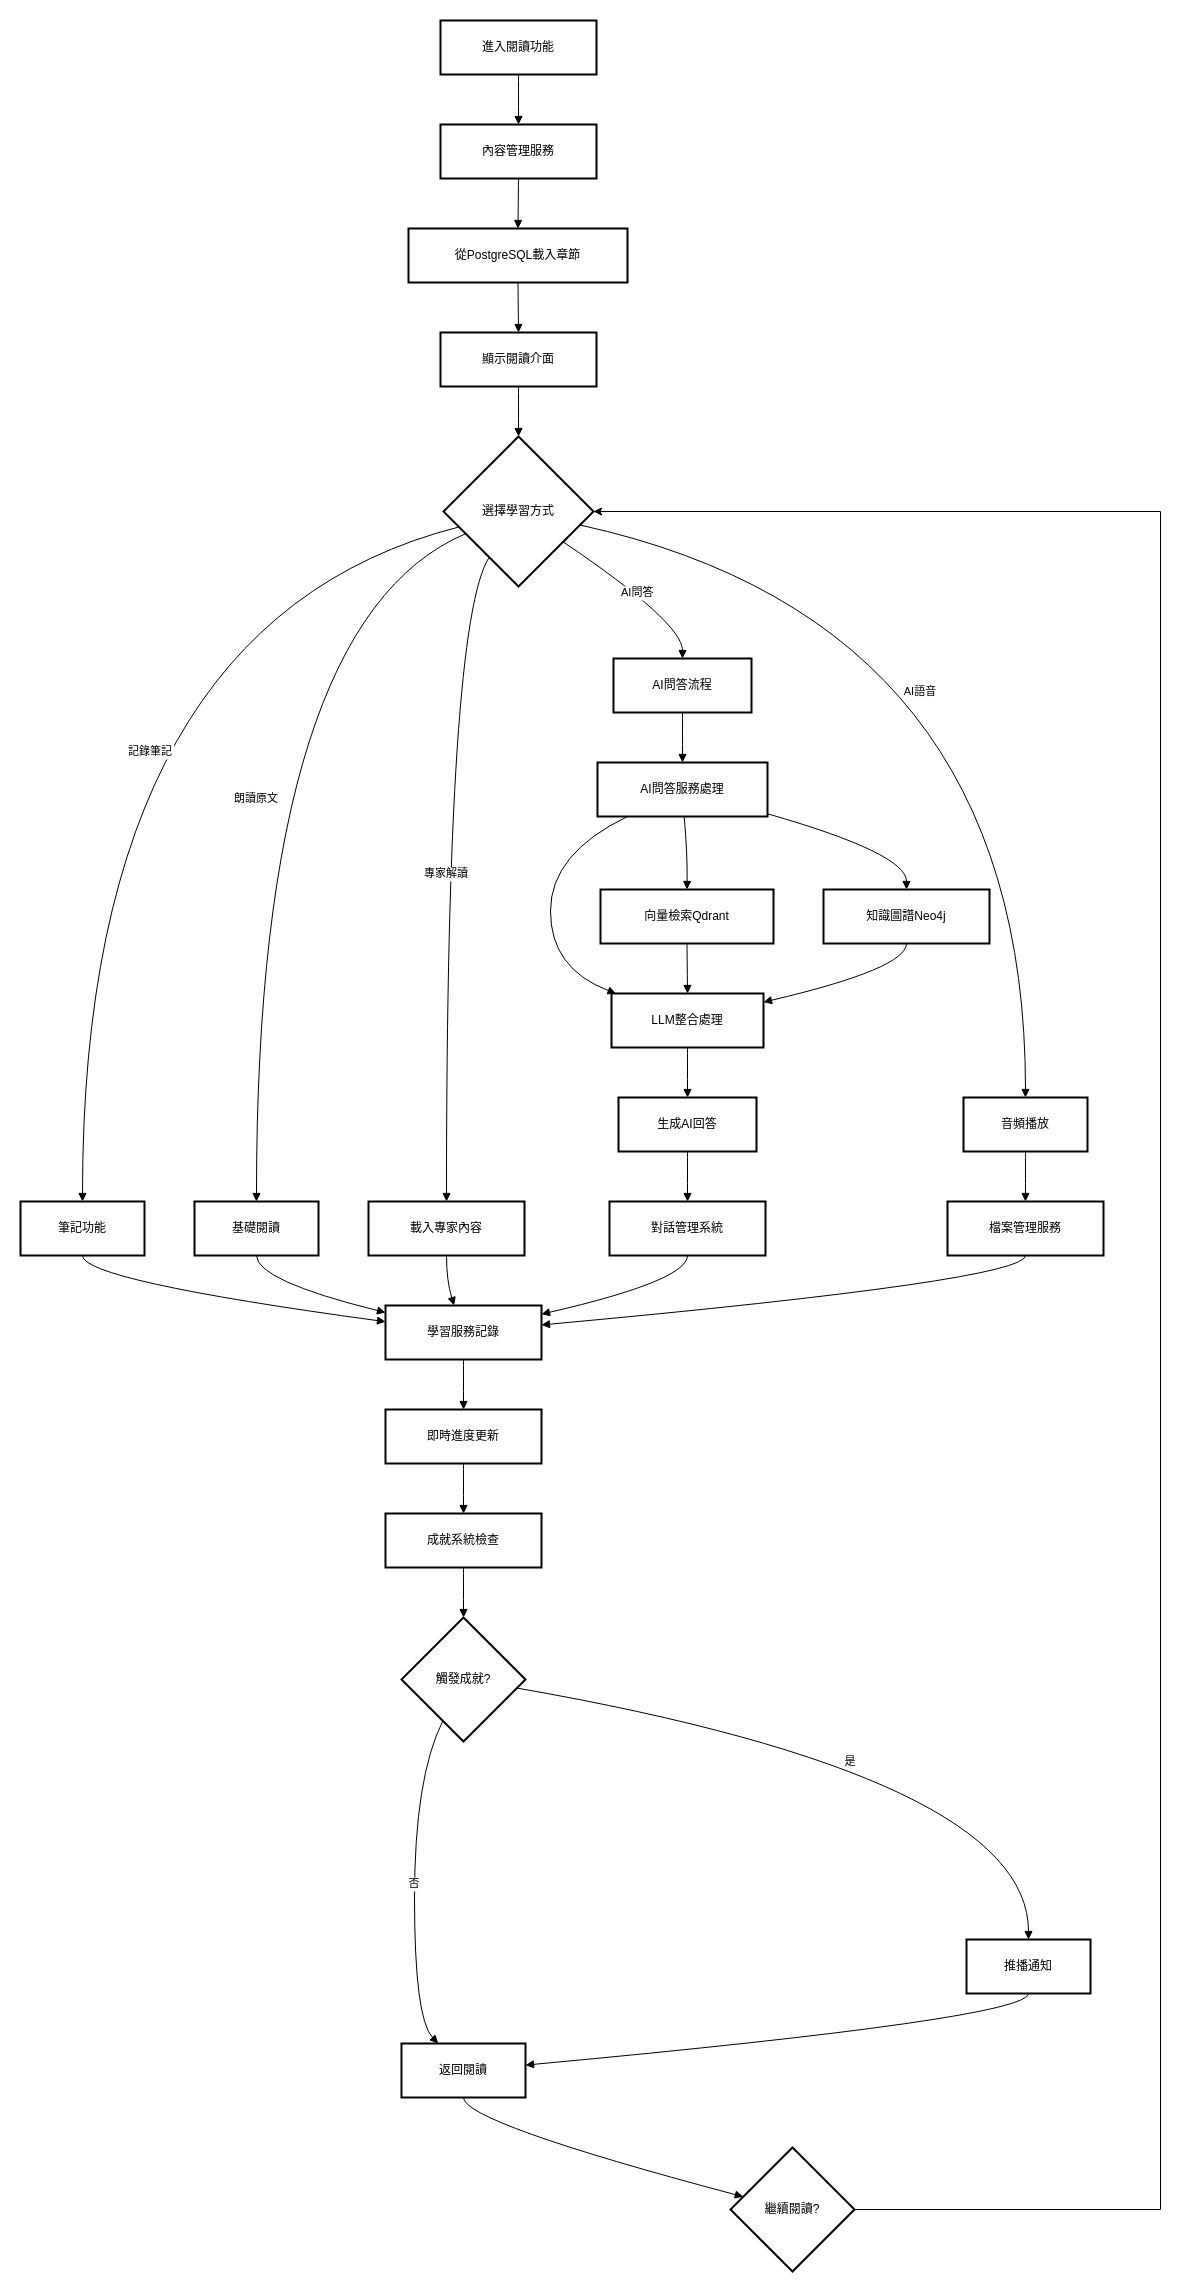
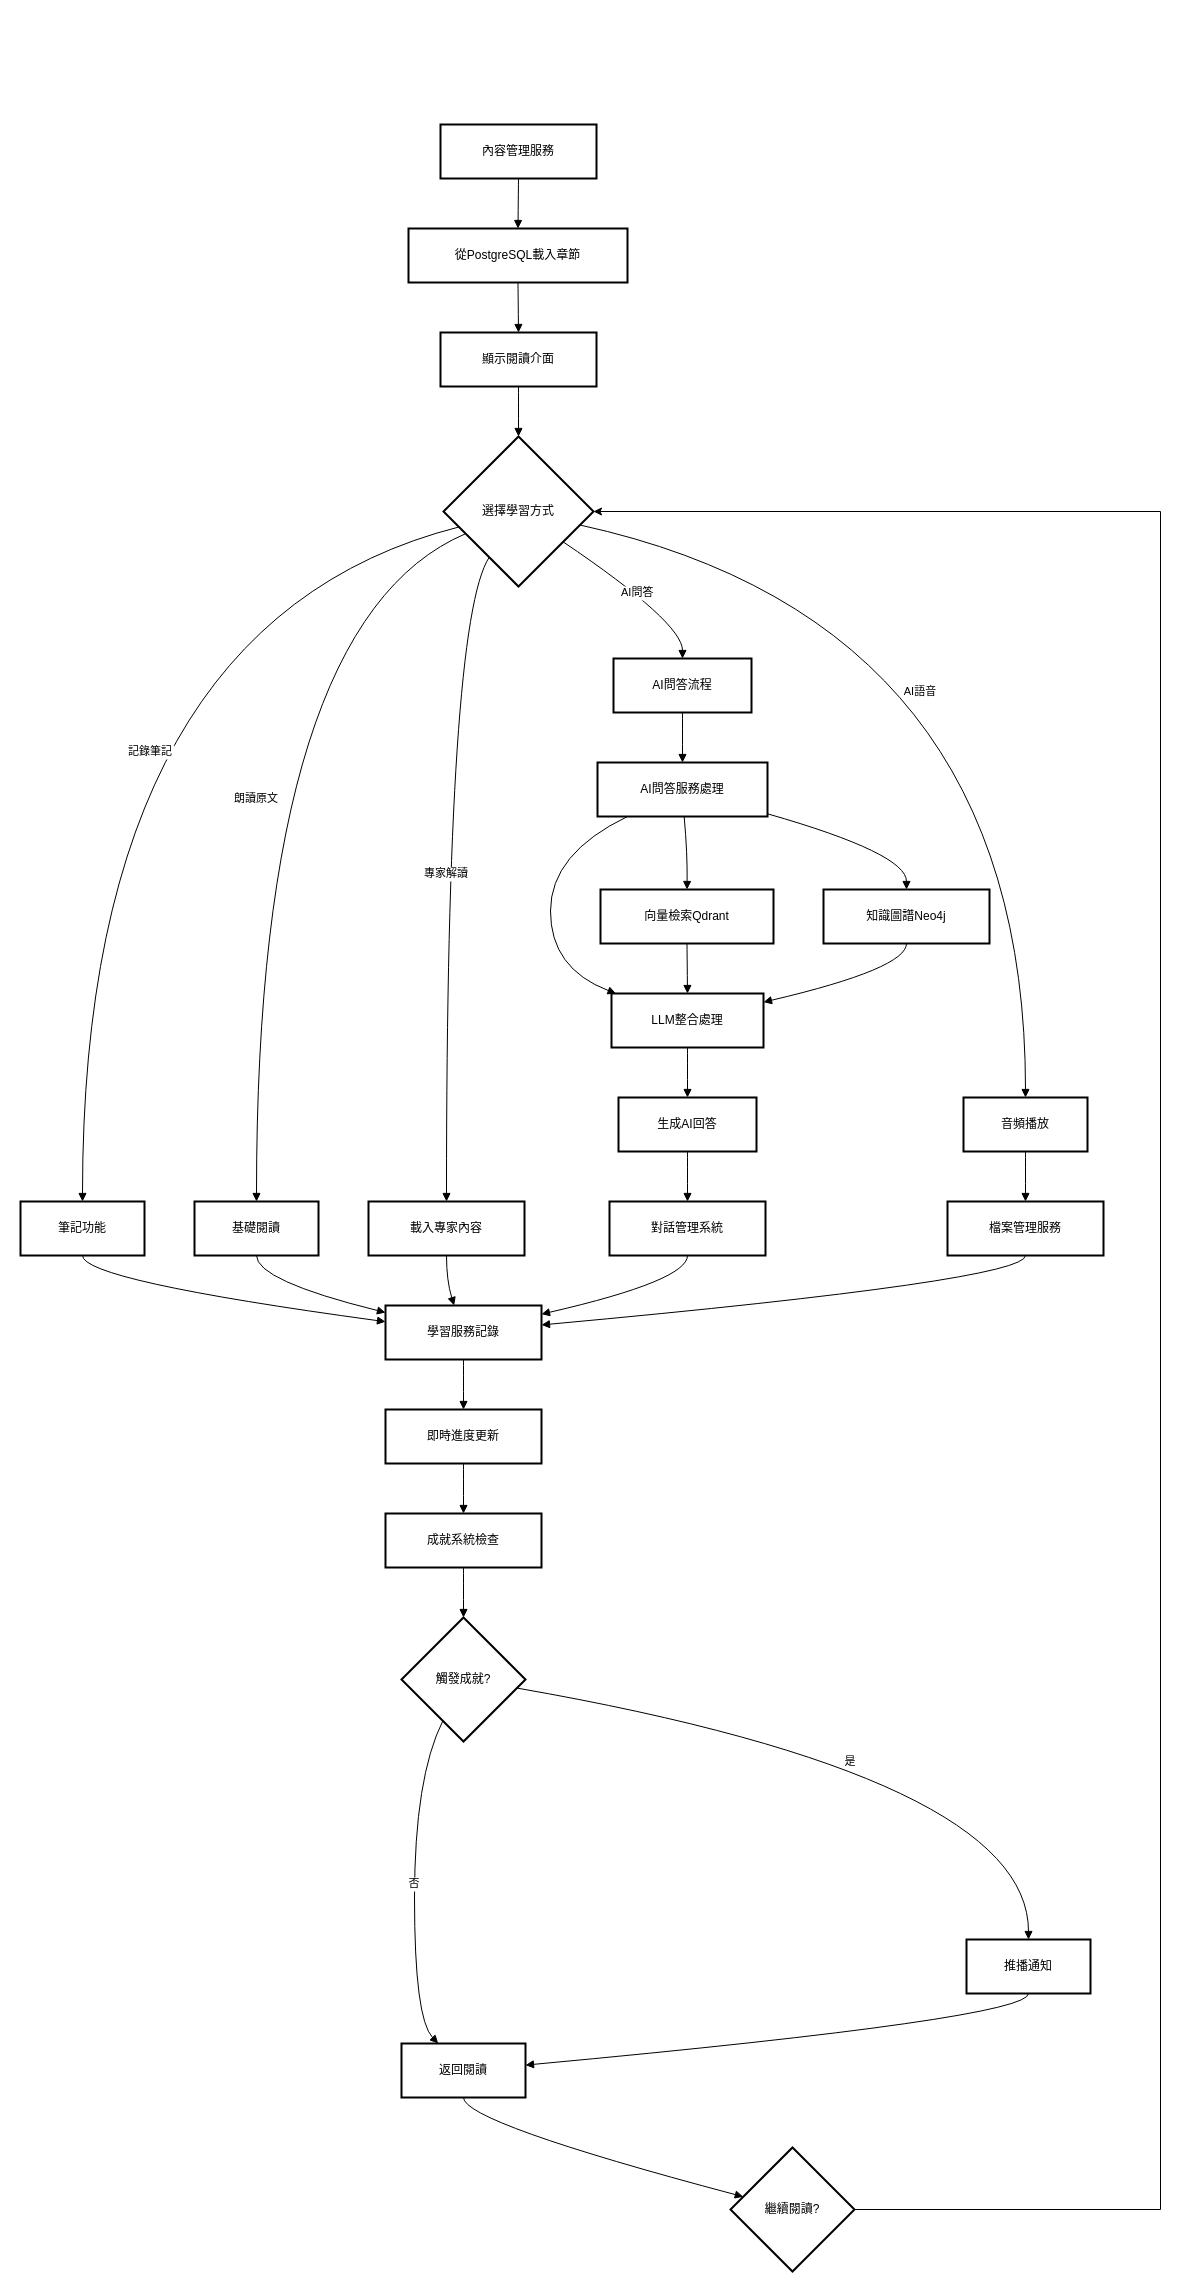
node "進入閱讀功能": removed
edge "進入閱讀功能" -> "內容管理服務": removed
